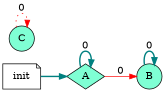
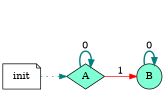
node "C": removed
edge "A" -> "B": label "0" -> "1"
edge "init" -> "A": style bold -> dotted
